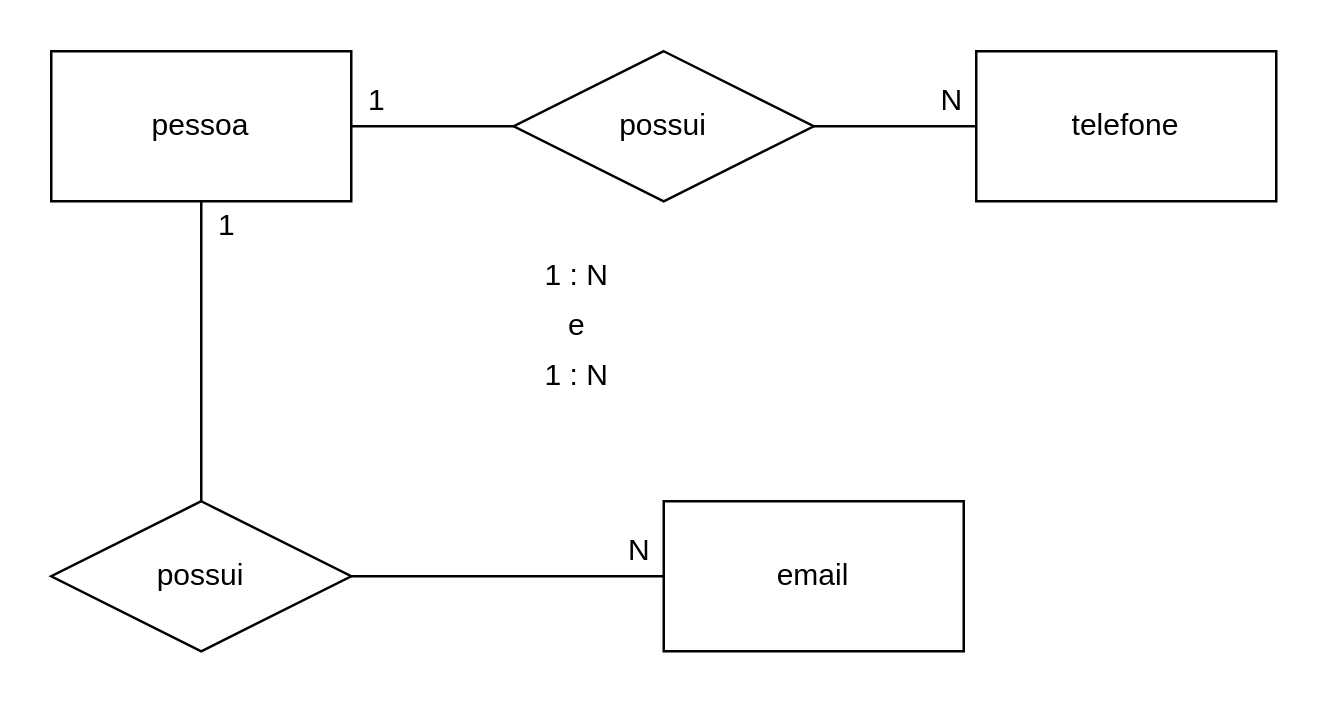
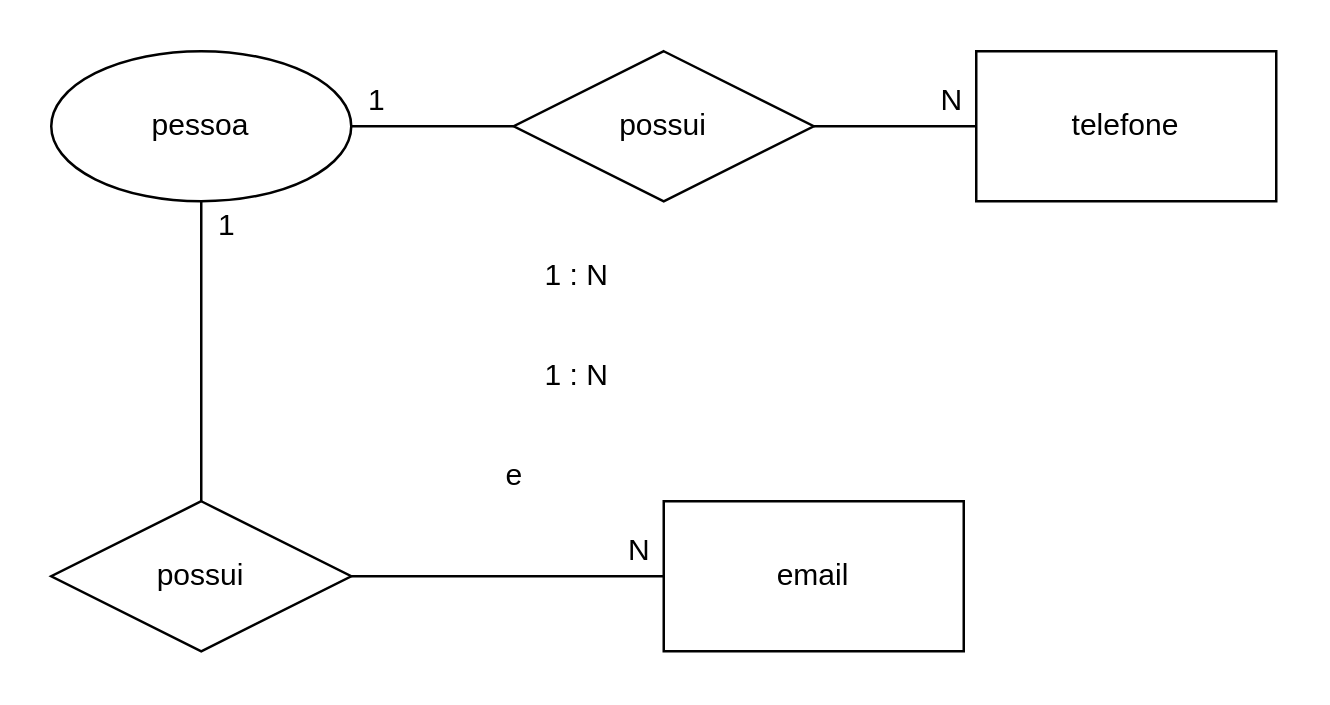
node "pessoa": shape rectangle -> ellipse
node "e": moved (576, 326) -> (514, 476)
